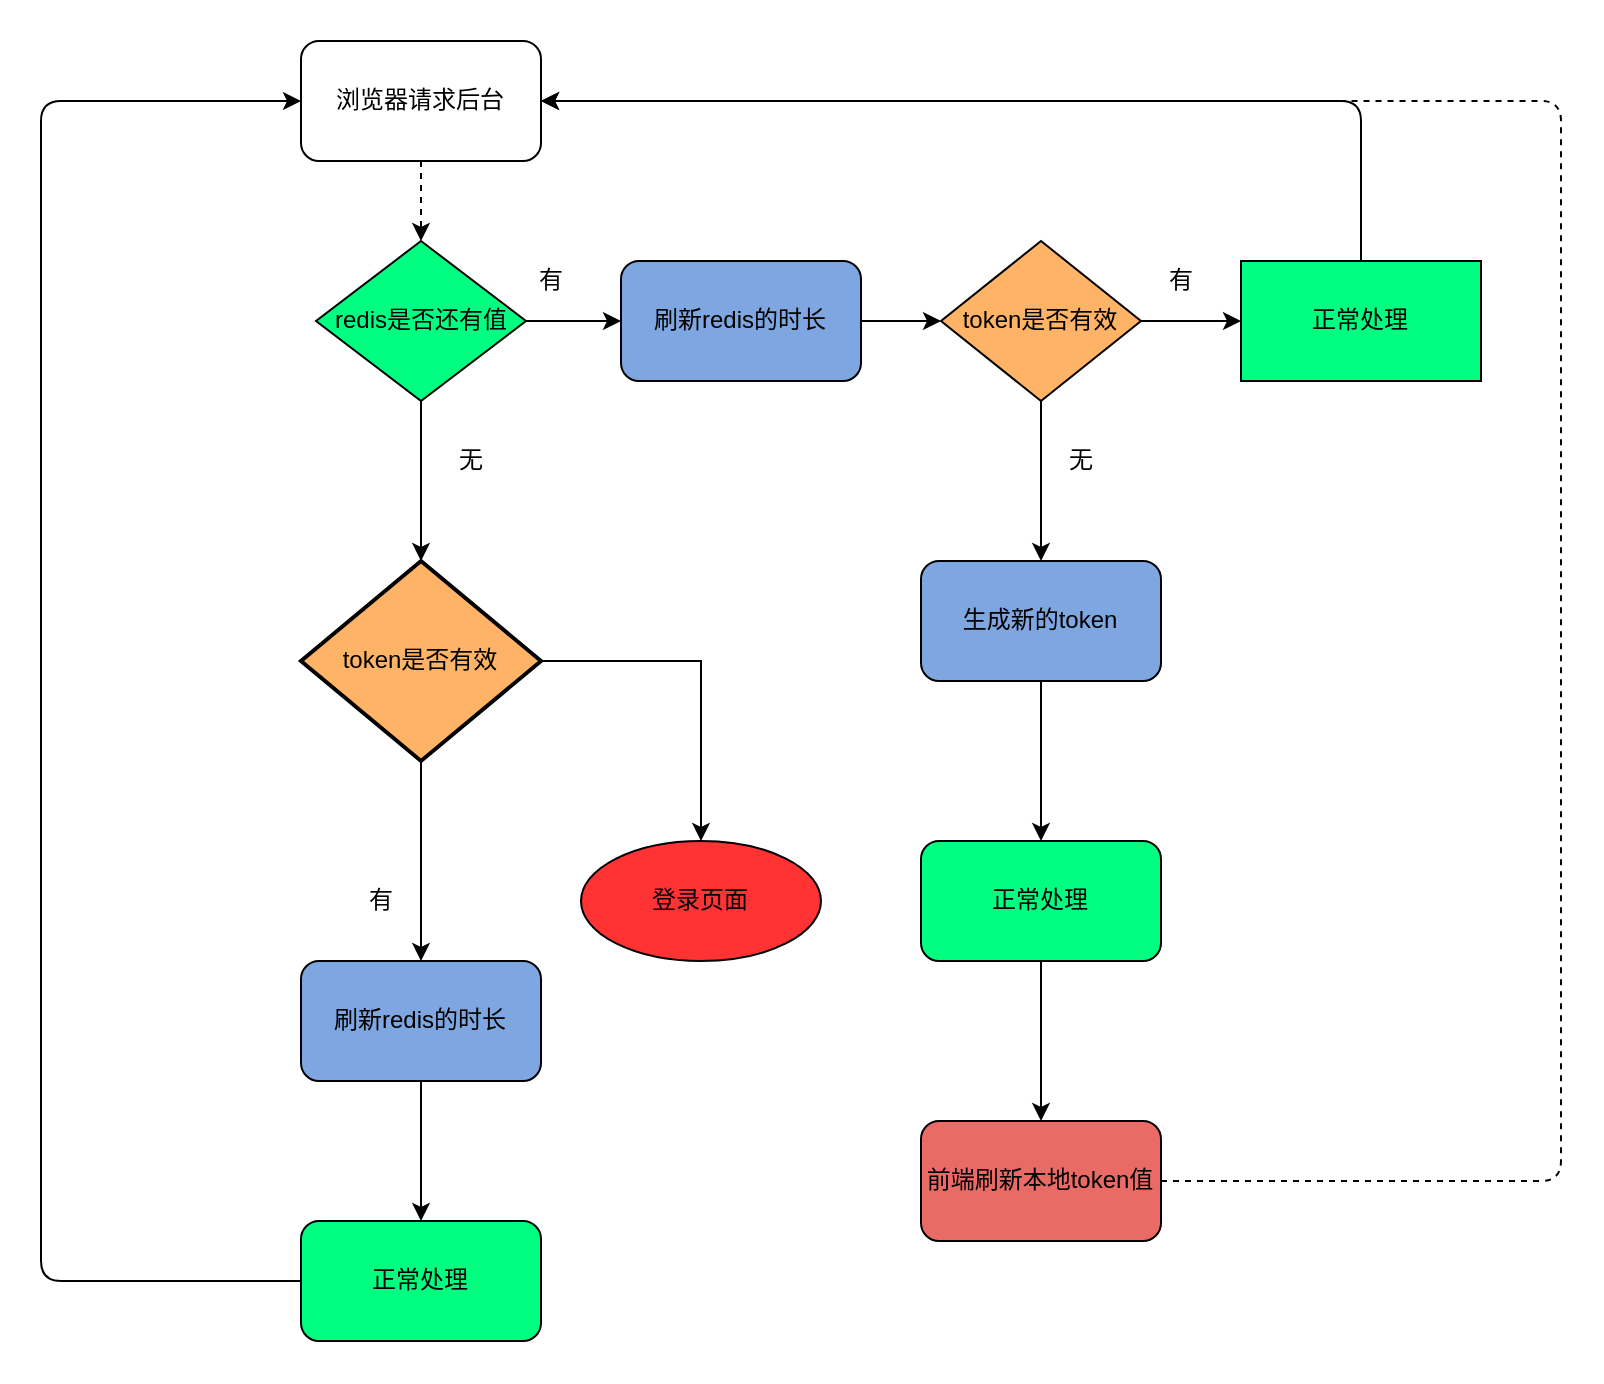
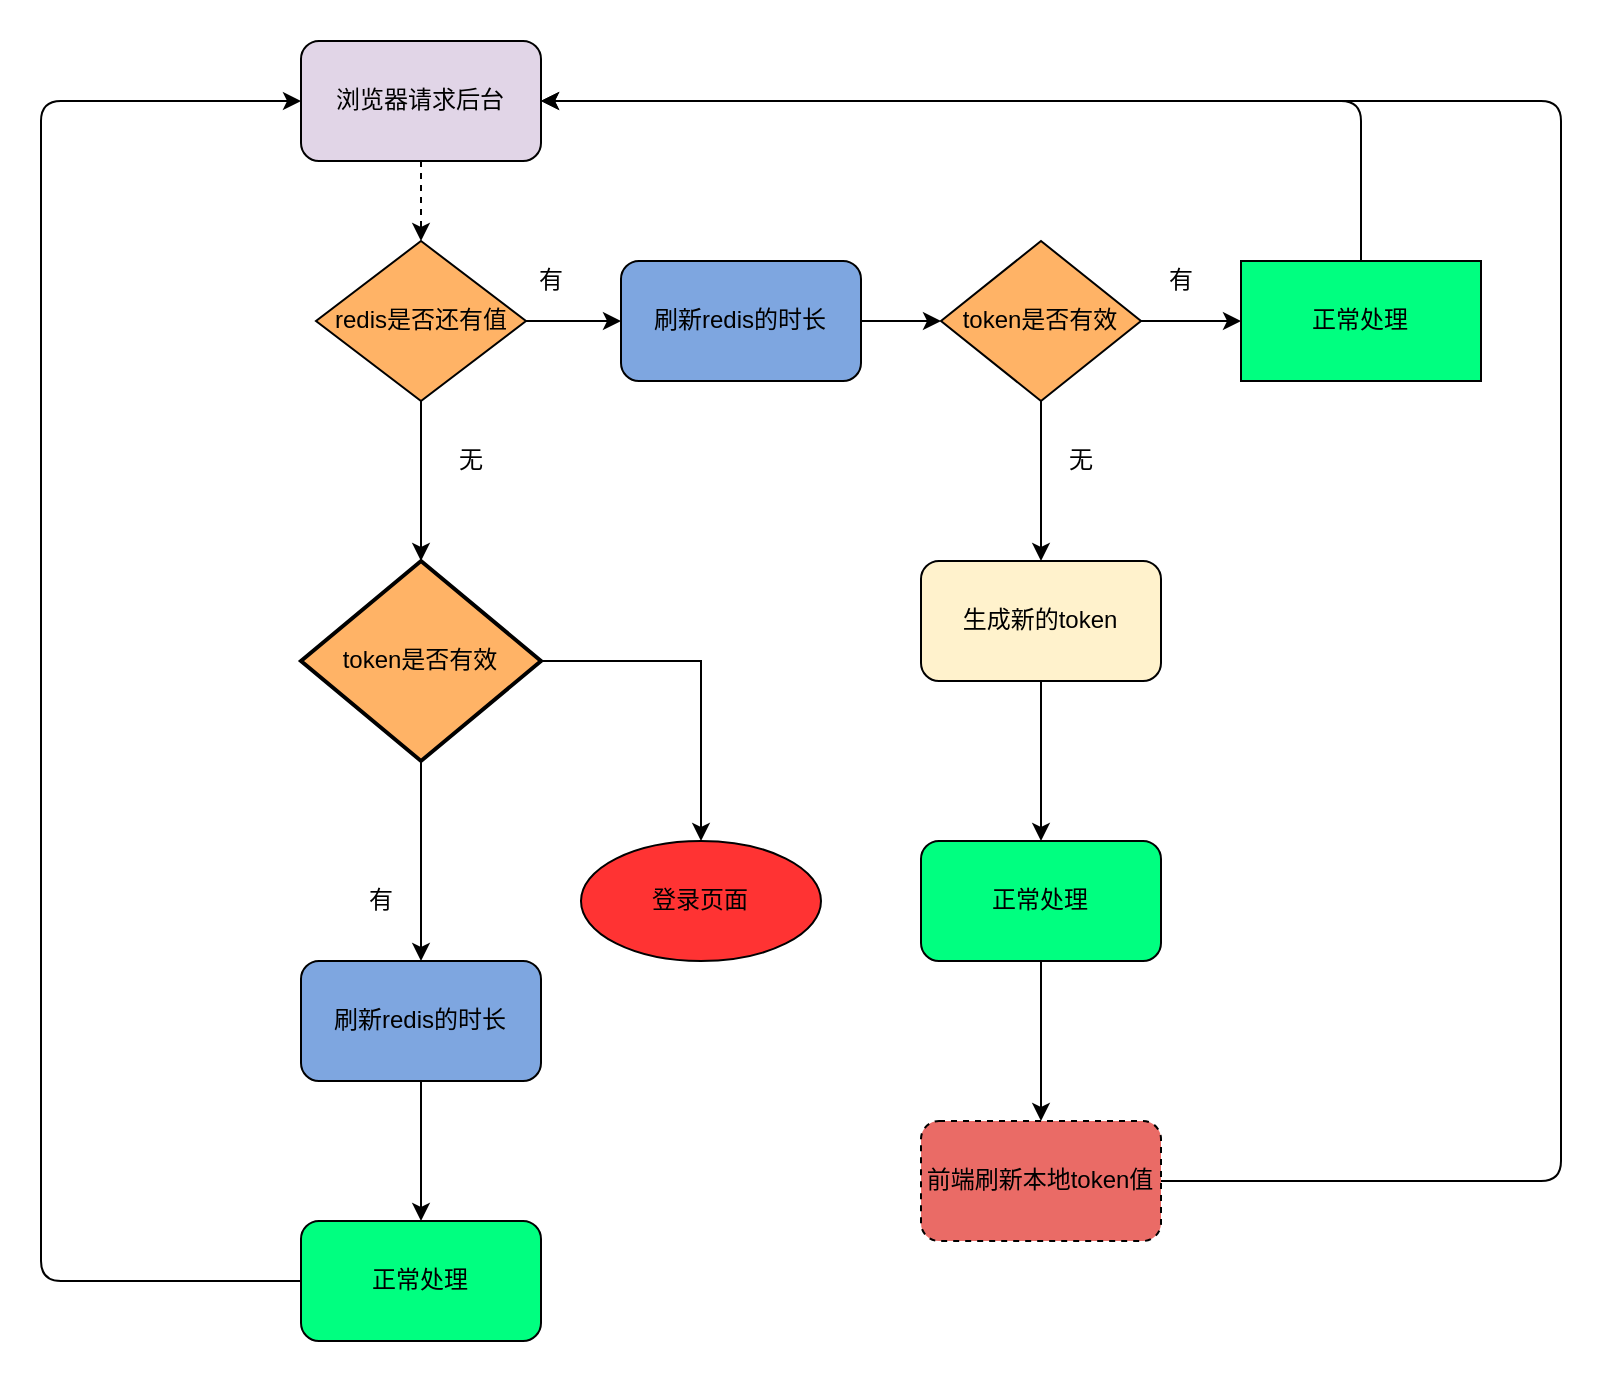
node "浏览器请求后台": fillcolor #ffffff -> #e1d5e7
node "redis是否还有值": fillcolor #00ff80 -> #ffb366
node "生成新的token": fillcolor #7ea6e0 -> #fff2cc
edge "前端刷新本地token值" -> "浏览器请求后台": style dashed -> solid
node "前端刷新本地token值": style solid -> dashed
